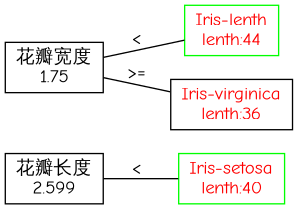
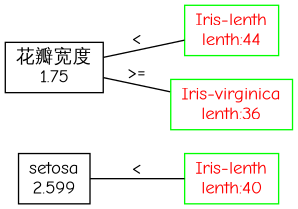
node "Iris-virginica lenth:36": color black -> green
node "花瓣长度 2.599": label "花瓣长度 2.599" -> "setosa 2.599"
node "Iris-setosa lenth:40": label "Iris-setosa lenth:40" -> "Iris-lenth lenth:40"
